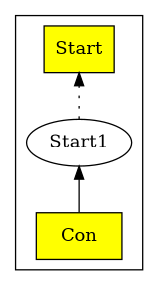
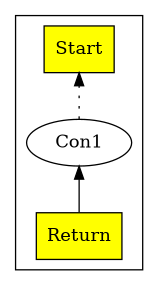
node "Start1": label "Start1" -> "Con1"
node "Con": label "Con" -> "Return"
